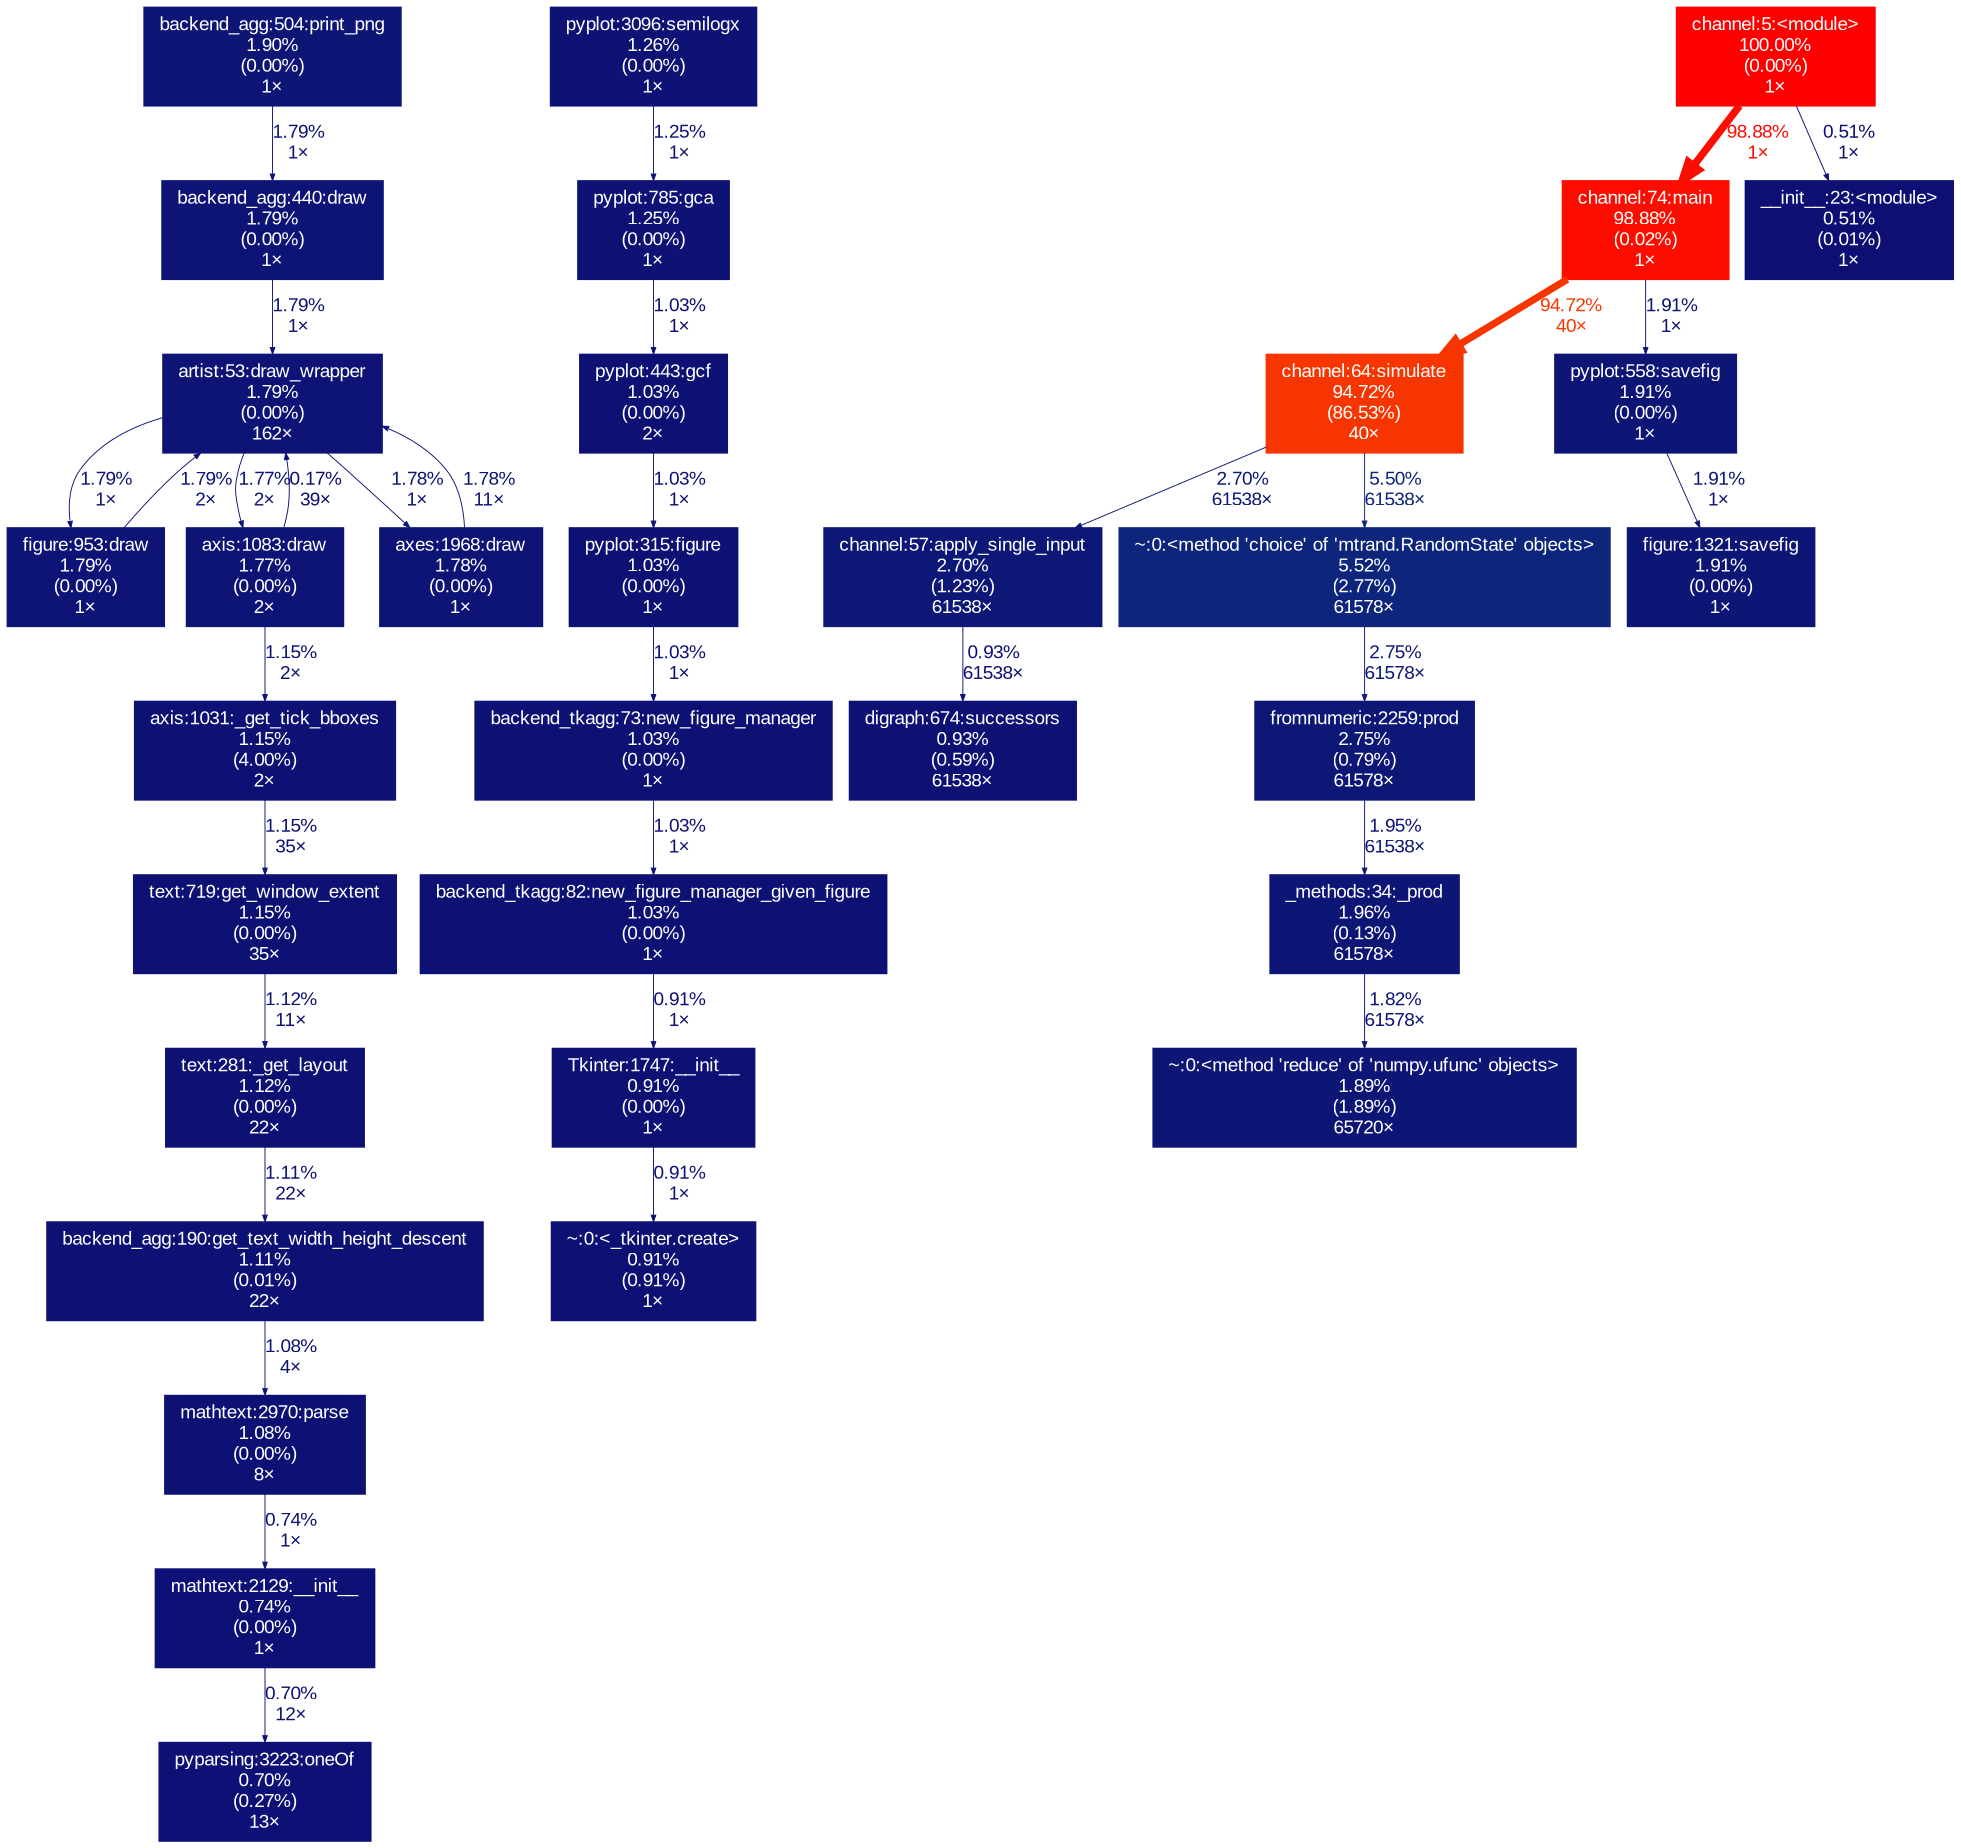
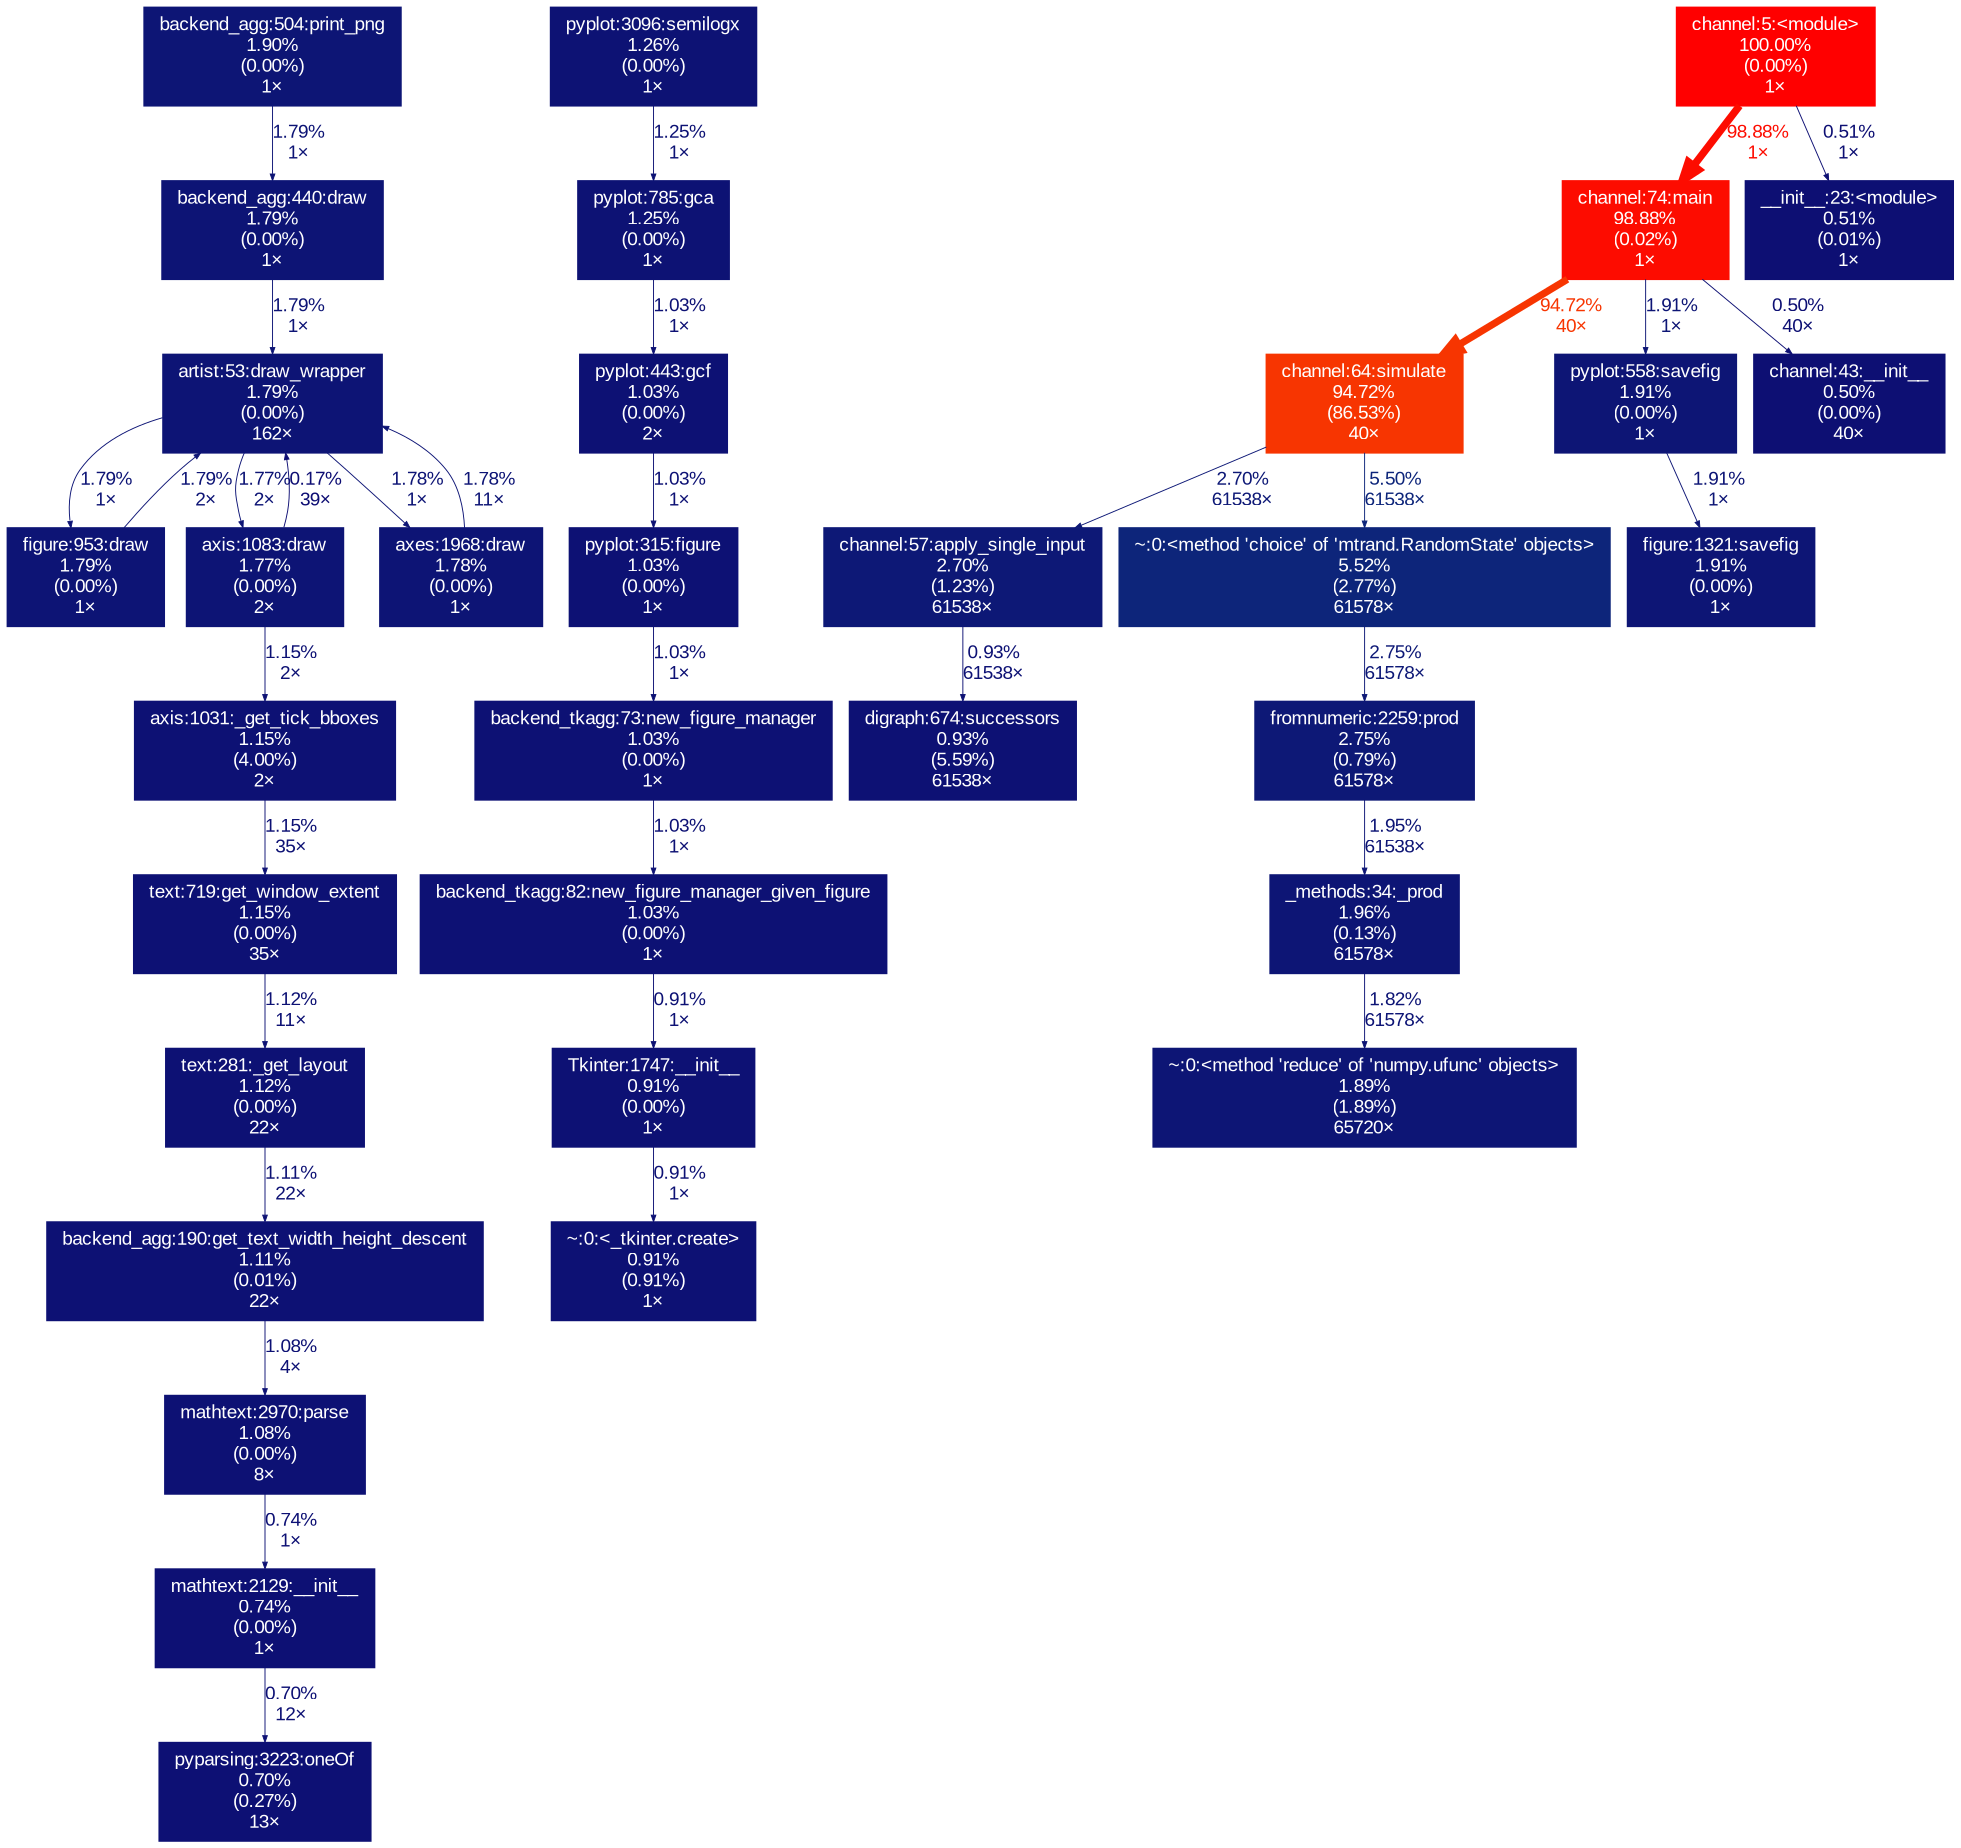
node "channel:43:__init__ 0.50% (0.00%) 40×": added
node "digraph:674:successors 0.93% (0.59%) 61538×": label "digraph:674:successors 0.93% (0.59%) 61538×" -> "digraph:674:successors 0.93% (5.59%) 61538×"
